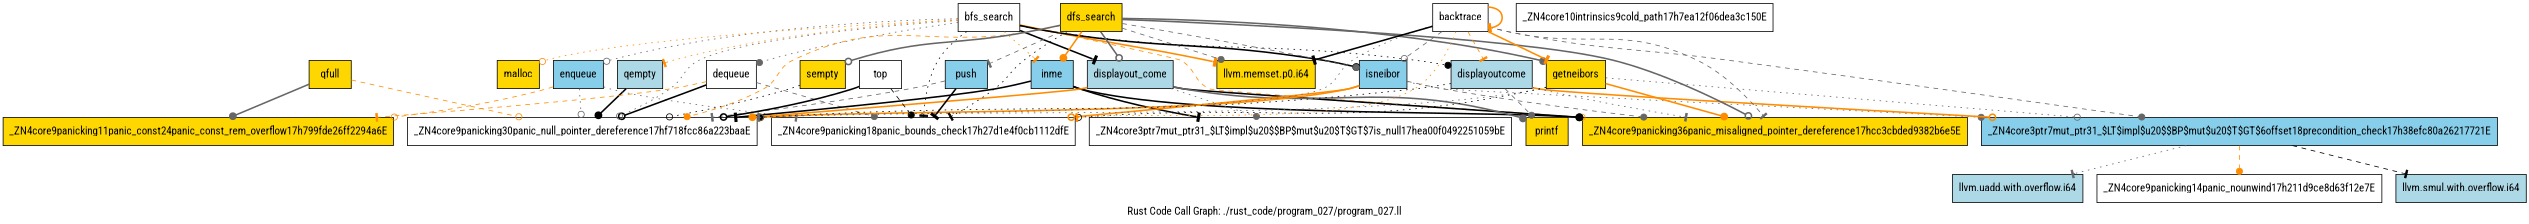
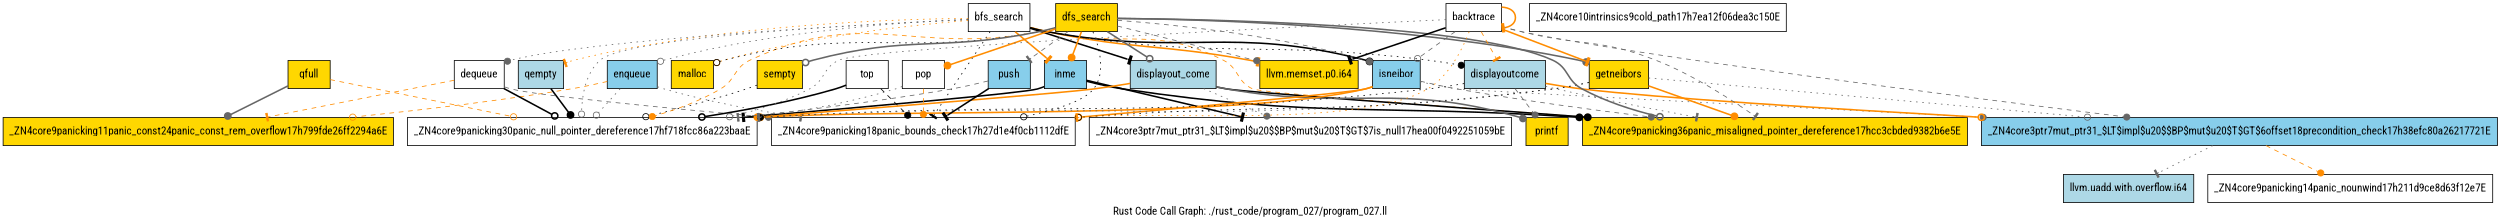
edge "dfs_search" -> "malloc": added
edge "bfs_search" -> "inme": style dotted -> bold
edge "dfs_search" -> "_ZN4core9panicking18panic_bounds_check17h27d1e4f0cb1112dfE": arrowhead tee -> odot
node "pop": added
node "llvm.smul.with.overflow.i64": removed
